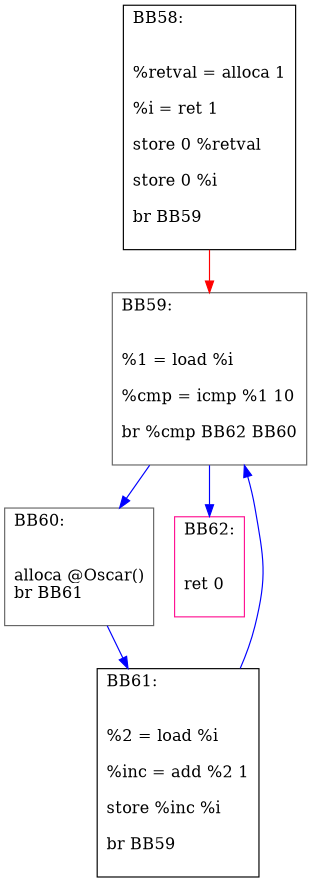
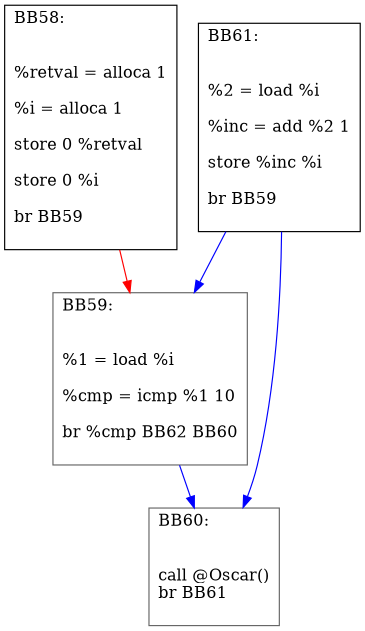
node "BB58:": text "%i = ret 1" -> "%i = alloca 1"
node "BB62:": removed
node "BB60:": text "alloca @Oscar()" -> "call @Oscar()"
edge "BB60:" -> "BB61:": reversed
